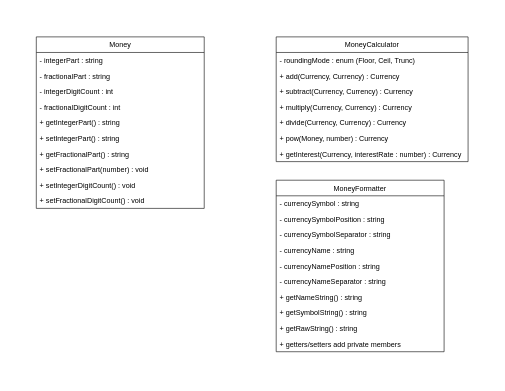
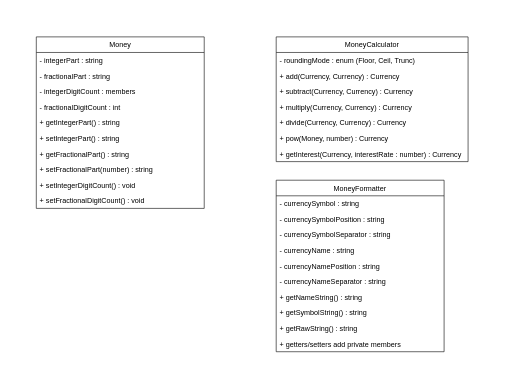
node "- integerDigitCount : int": label "- integerDigitCount : int" -> "- integerDigitCount : members"
node "+ setFractionalPart(number) : void": label "+ setFractionalPart(number) : void" -> "+ setFractionalPart(number) : string"
